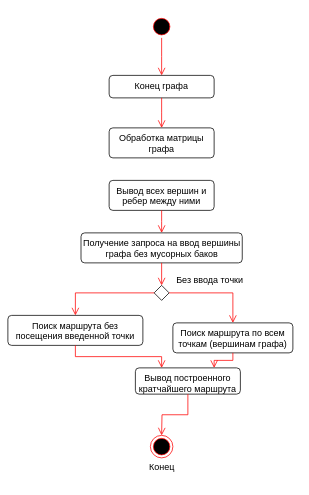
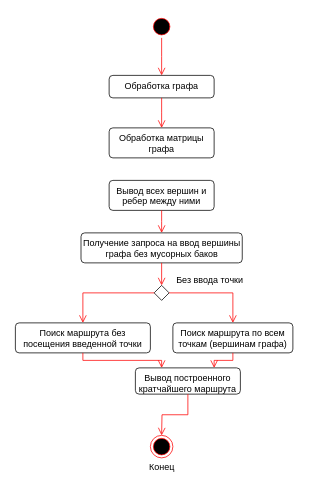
node "Конец графа": label "Конец графа" -> "Обработка графа"
node "Поиск маршрута без посещения введенной точки": moved (75, 330) -> (83, 338)
